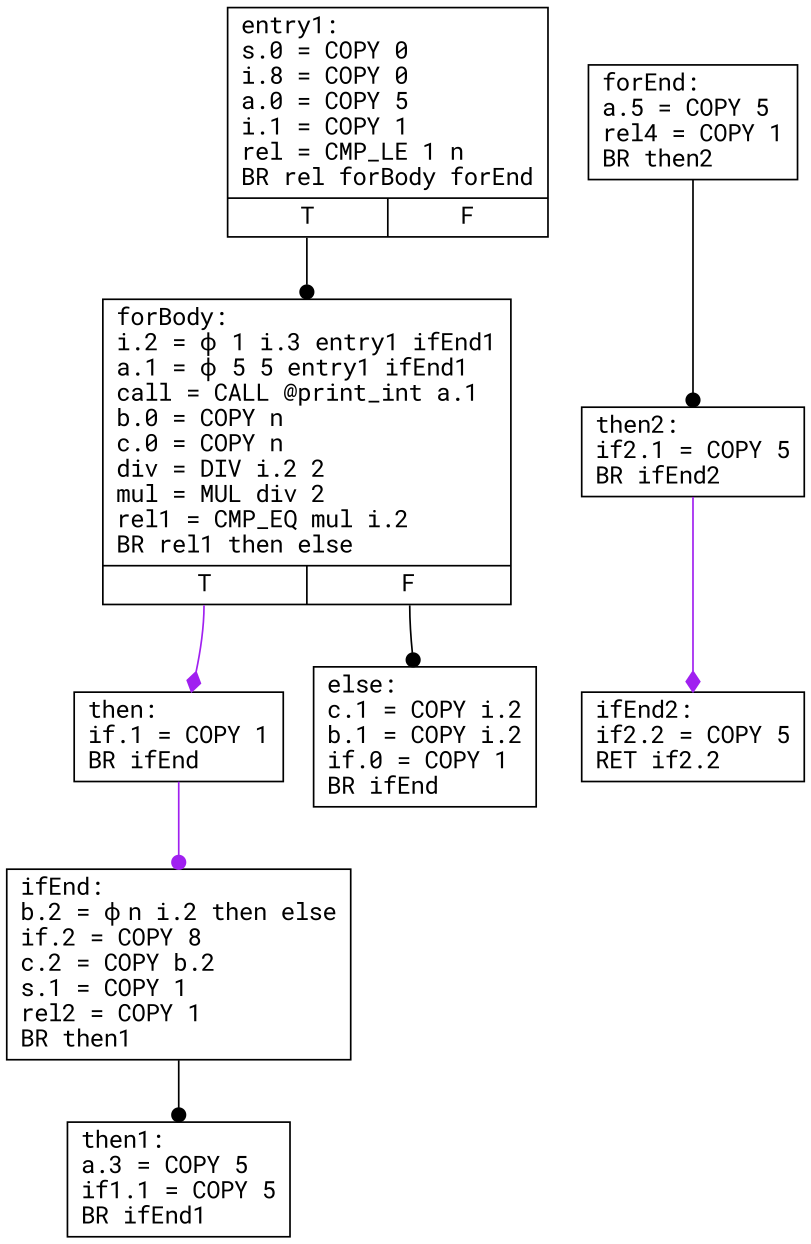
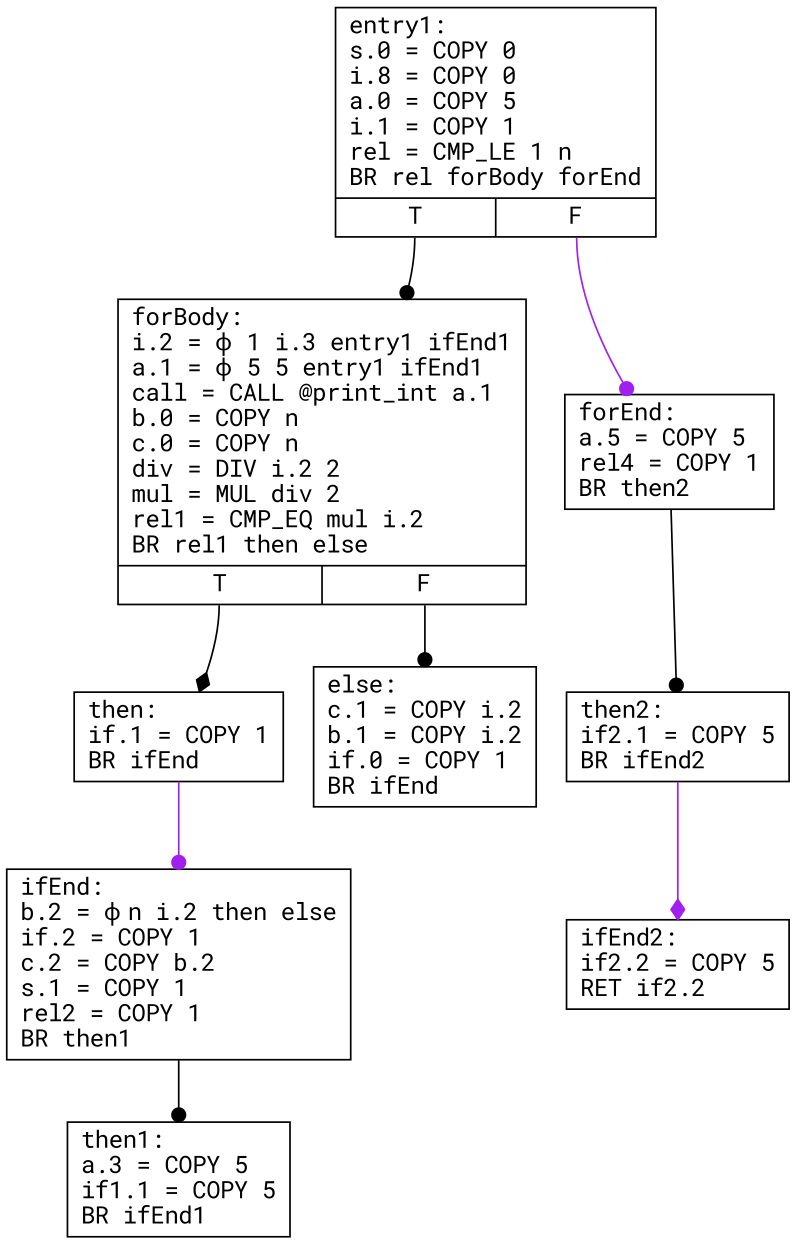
edge "entry1:" -> "forEnd:": added
edge "forBody:" -> "then:": color purple -> black
node "ifEnd:": text "if.2 = COPY 8" -> "if.2 = COPY 1"
